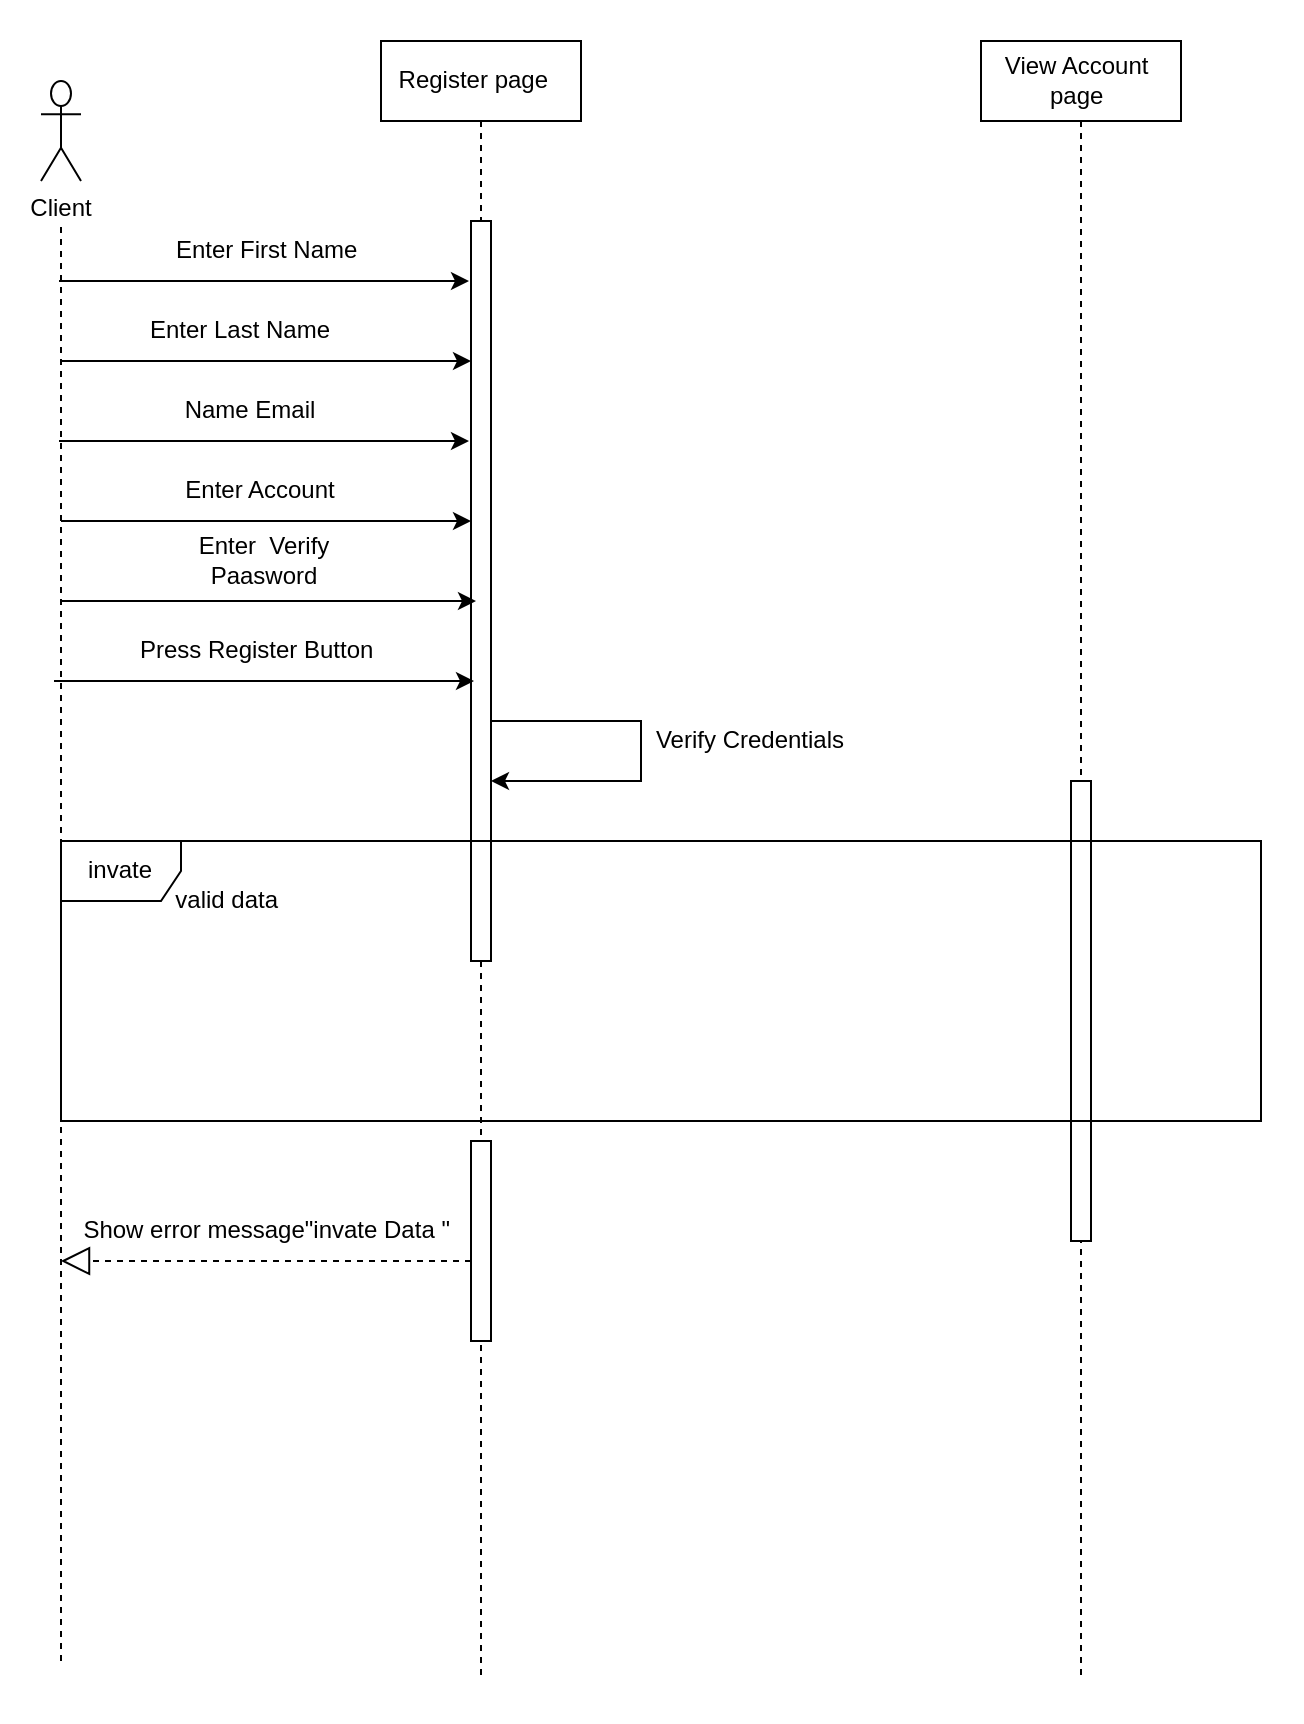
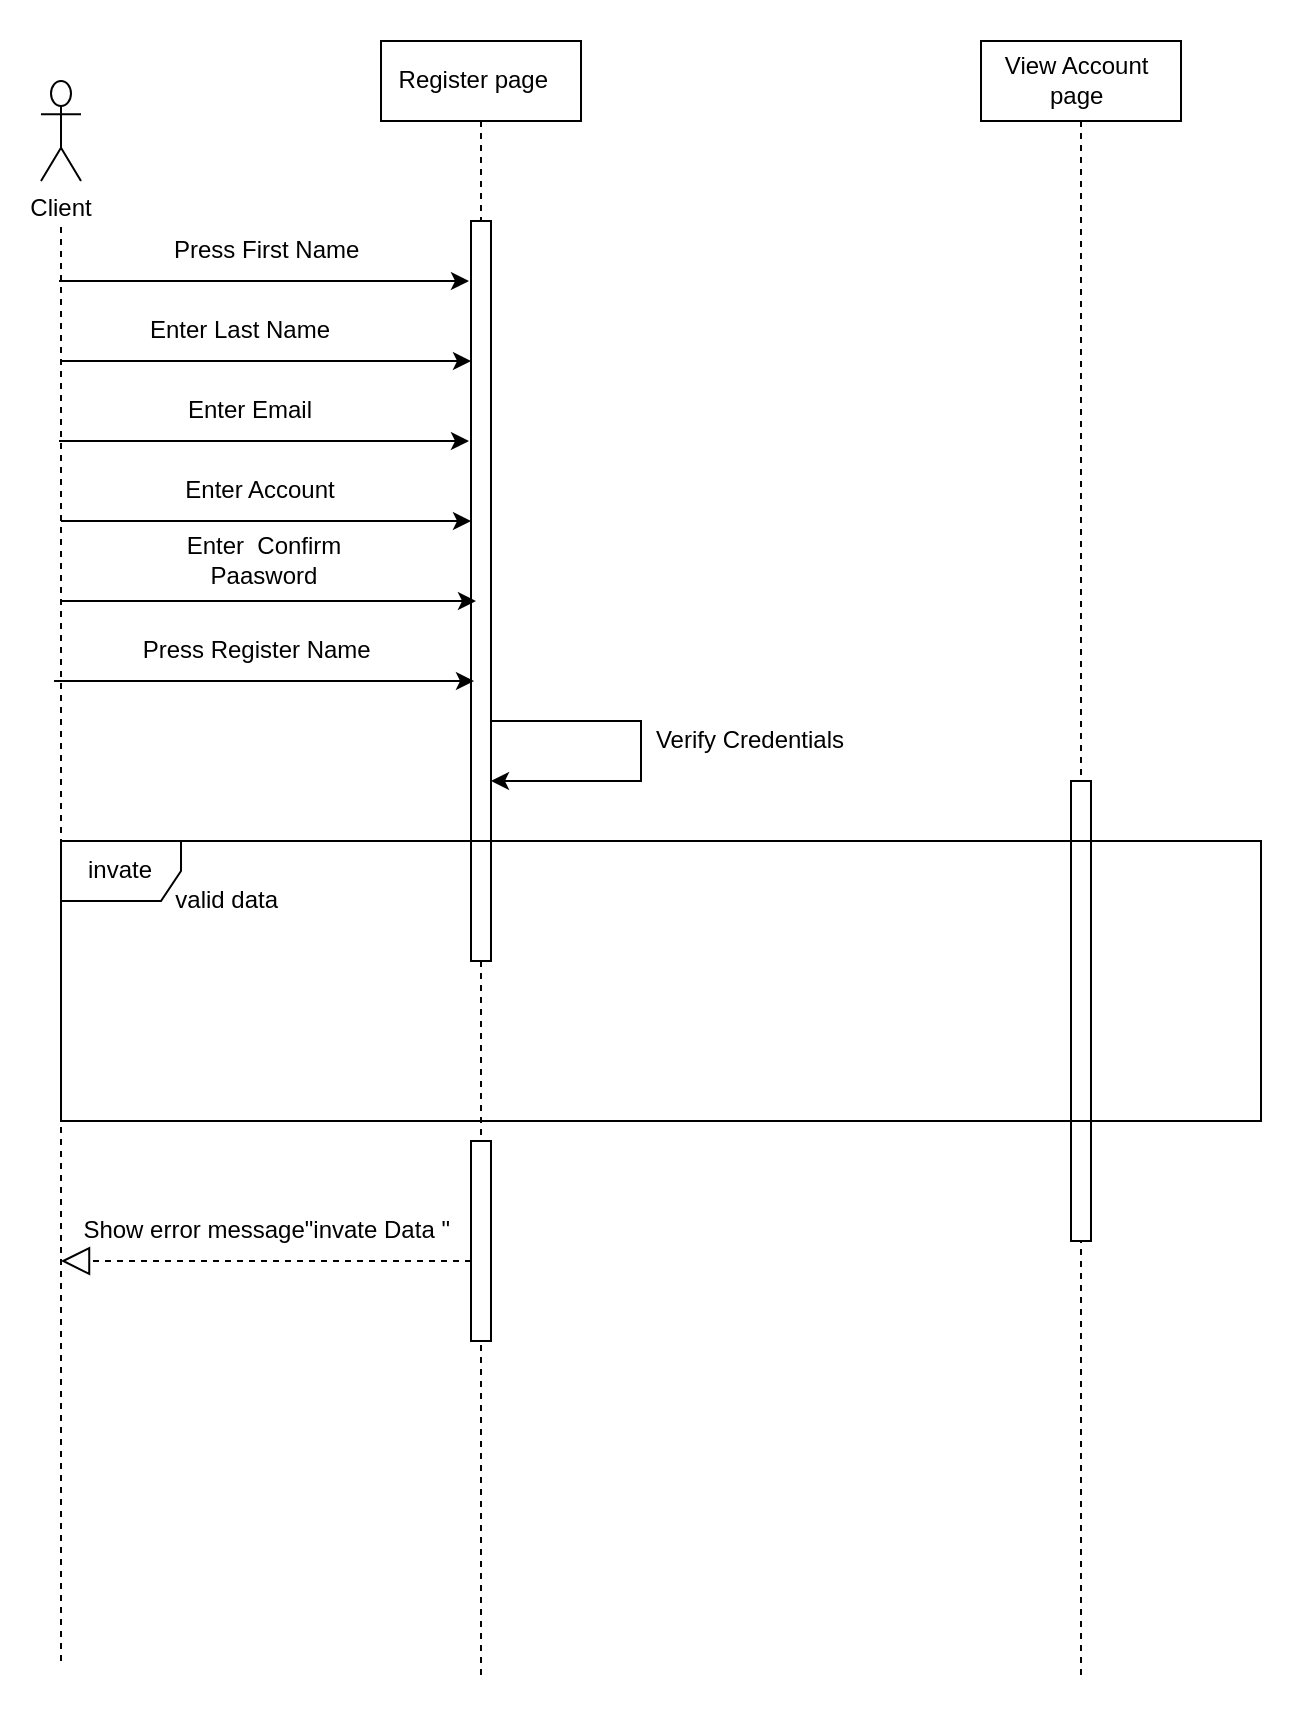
node "Enter First Name": label "Enter First Name" -> "Press First Name"
node "Name Email": label "Name Email" -> "Enter Email"
node "Enter Verify Paasword": label "Enter Verify Paasword" -> "Enter Confirm Paasword"
node "Press Register Button": label "Press Register Button" -> "Press Register Name"
